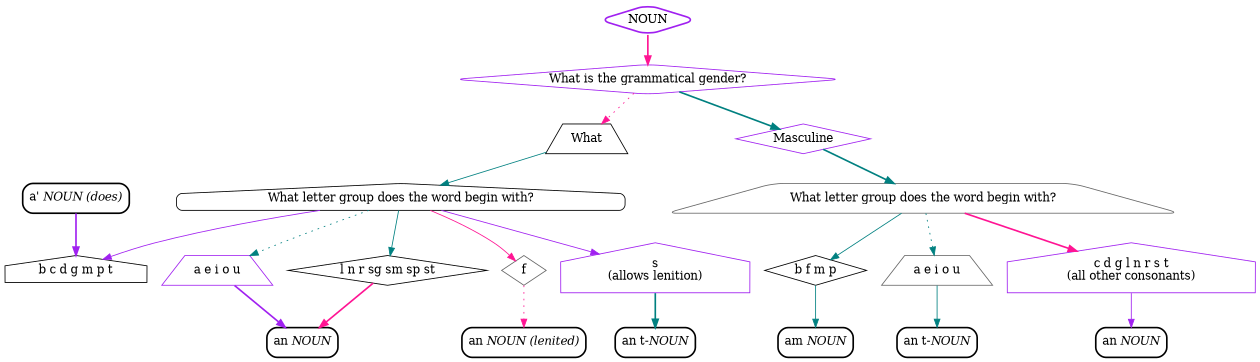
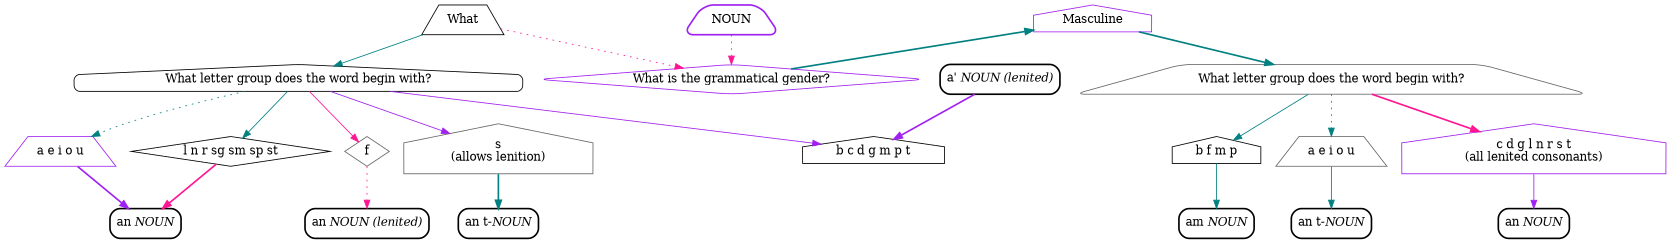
node "NOUN": shape diamond -> trapezium
edge "NOUN" -> "What is the grammatical gender?": style bold -> dotted
edge "What is the grammatical gender?" -> "What": reversed
node "Masculine": shape diamond -> house
node "a'": text "NOUN (does)" -> "NOUN (lenited)"
node "s (allows lenition)": color purple -> gray40
node "b f m p": shape diamond -> house
node "c d g l n r s t (all other consonants)": label "c d g l n r s t (all other consonants)" -> "c d g l n r s t (all lenited consonants)"
